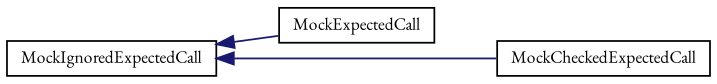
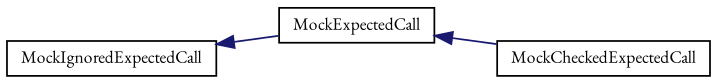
edge "MockCheckedExpectedCall" -> "MockIgnoredExpectedCall": now "MockCheckedExpectedCall" -> "MockExpectedCall"
